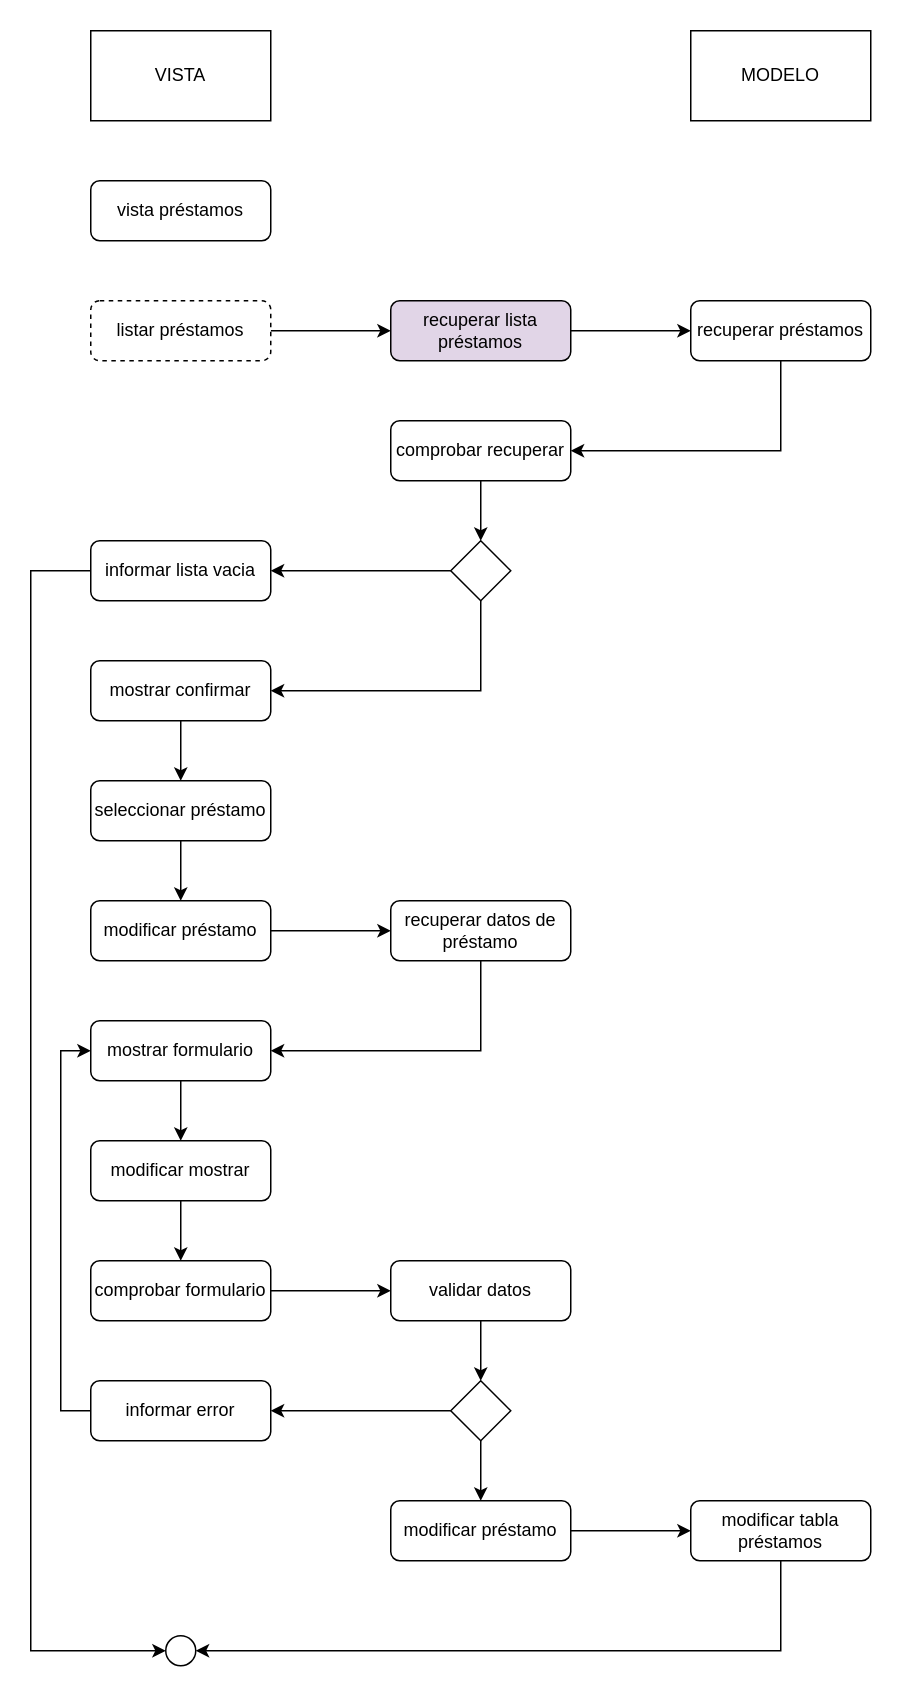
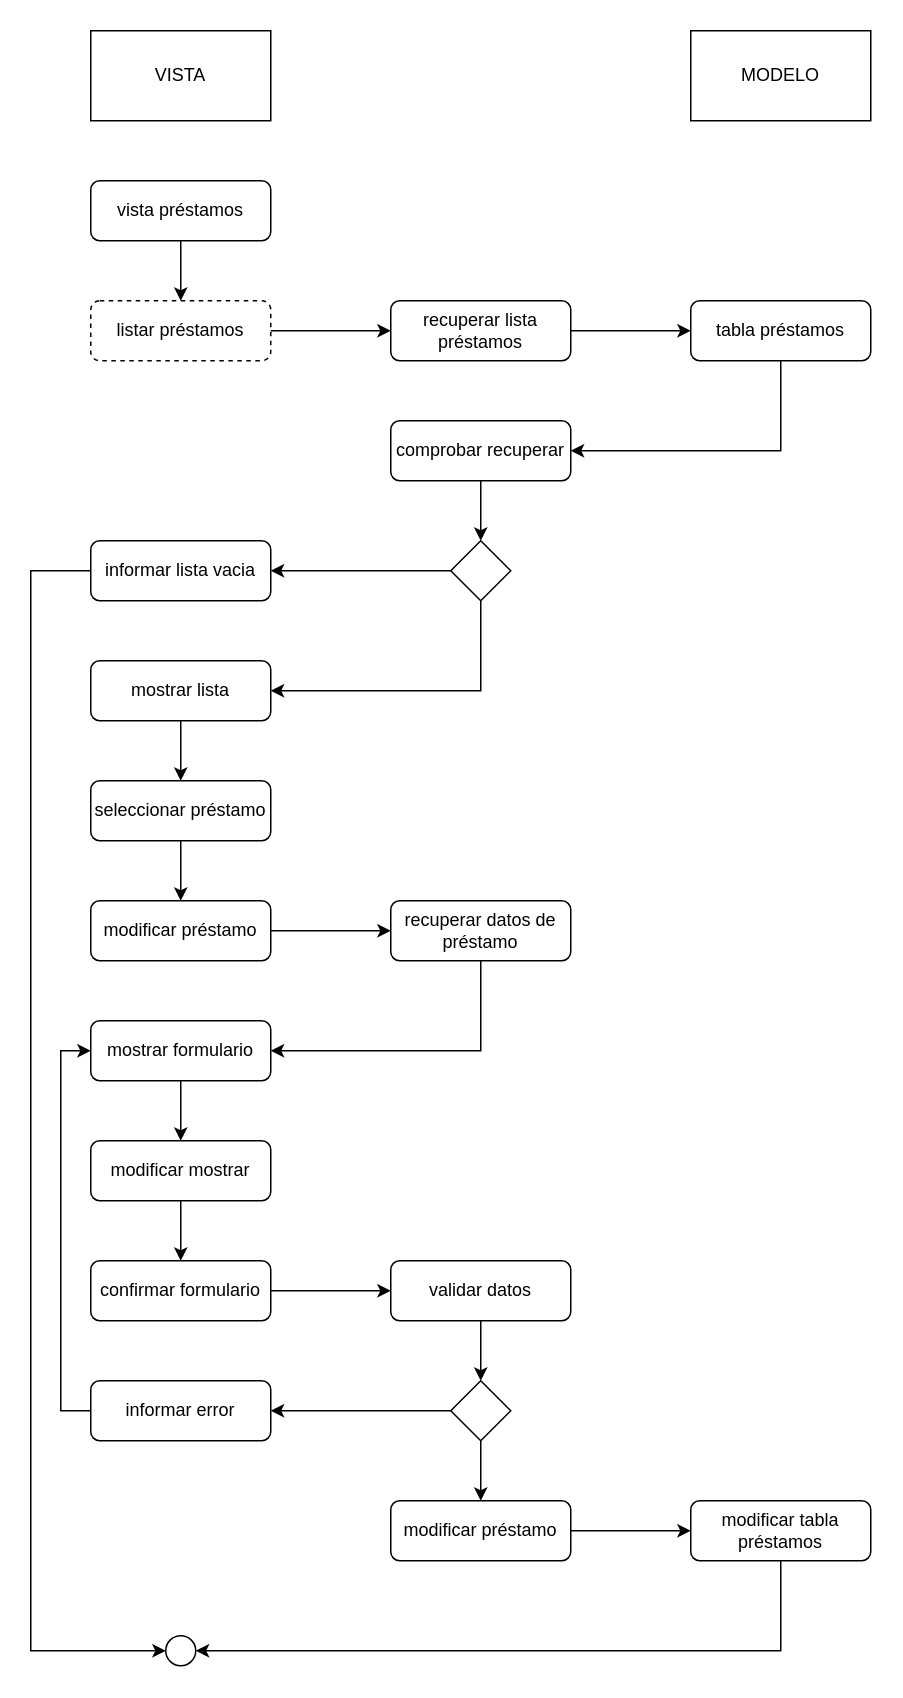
edge "vista préstamos" -> "listar préstamos": added
node "recuperar lista préstamos": fillcolor #e1d5e7 -> #ffffff
node "recuperar préstamos": label "recuperar préstamos" -> "tabla préstamos"
node "mostrar confirmar": label "mostrar confirmar" -> "mostrar lista"
node "comprobar formulario": label "comprobar formulario" -> "confirmar formulario"
